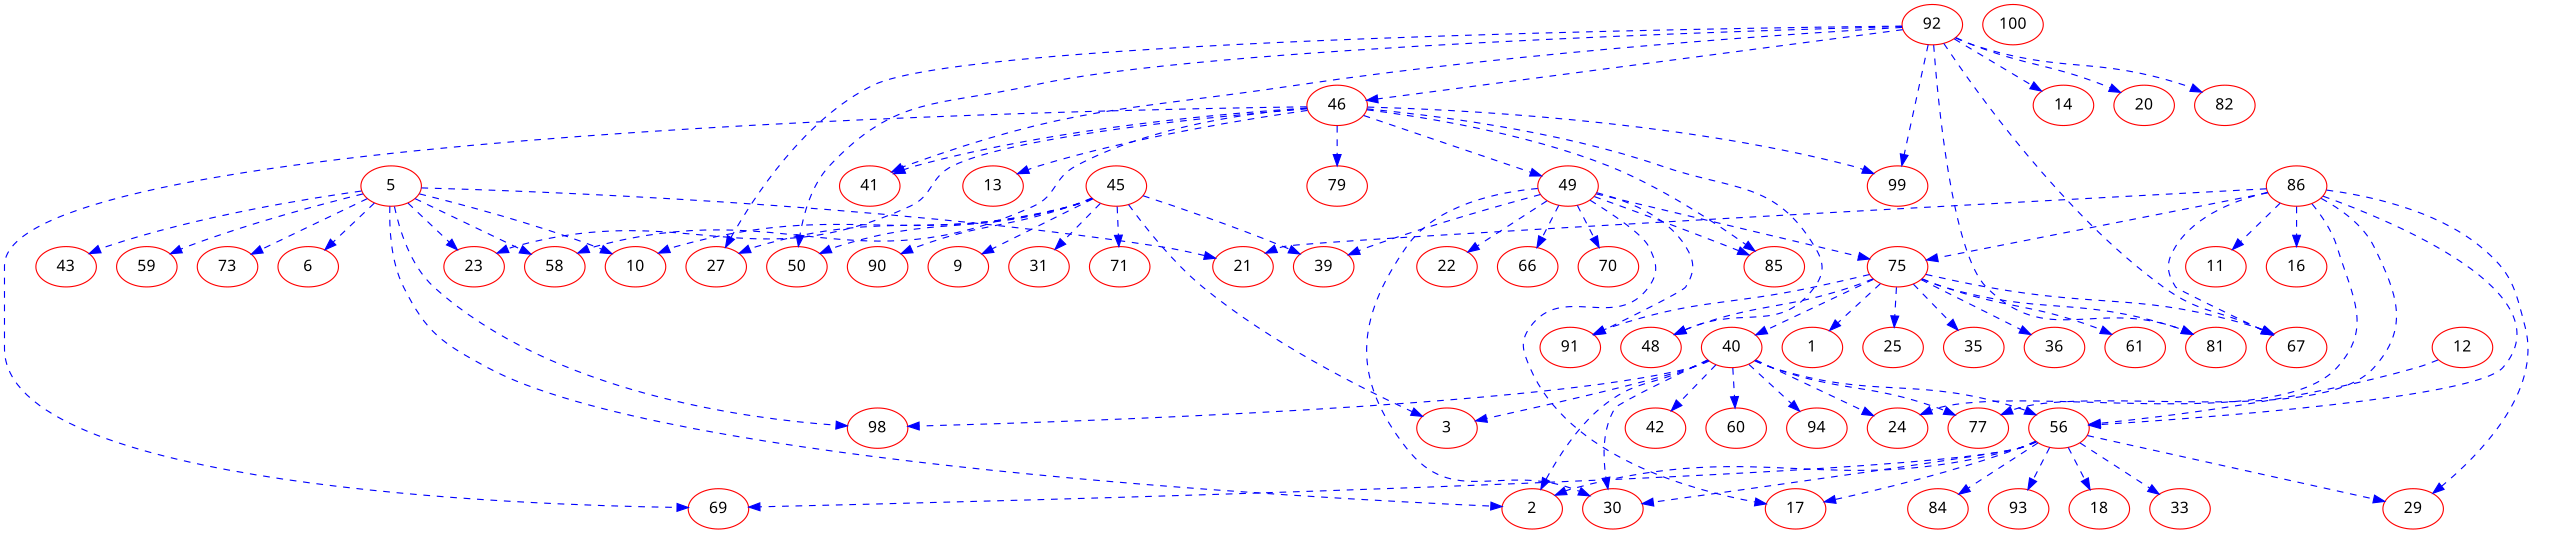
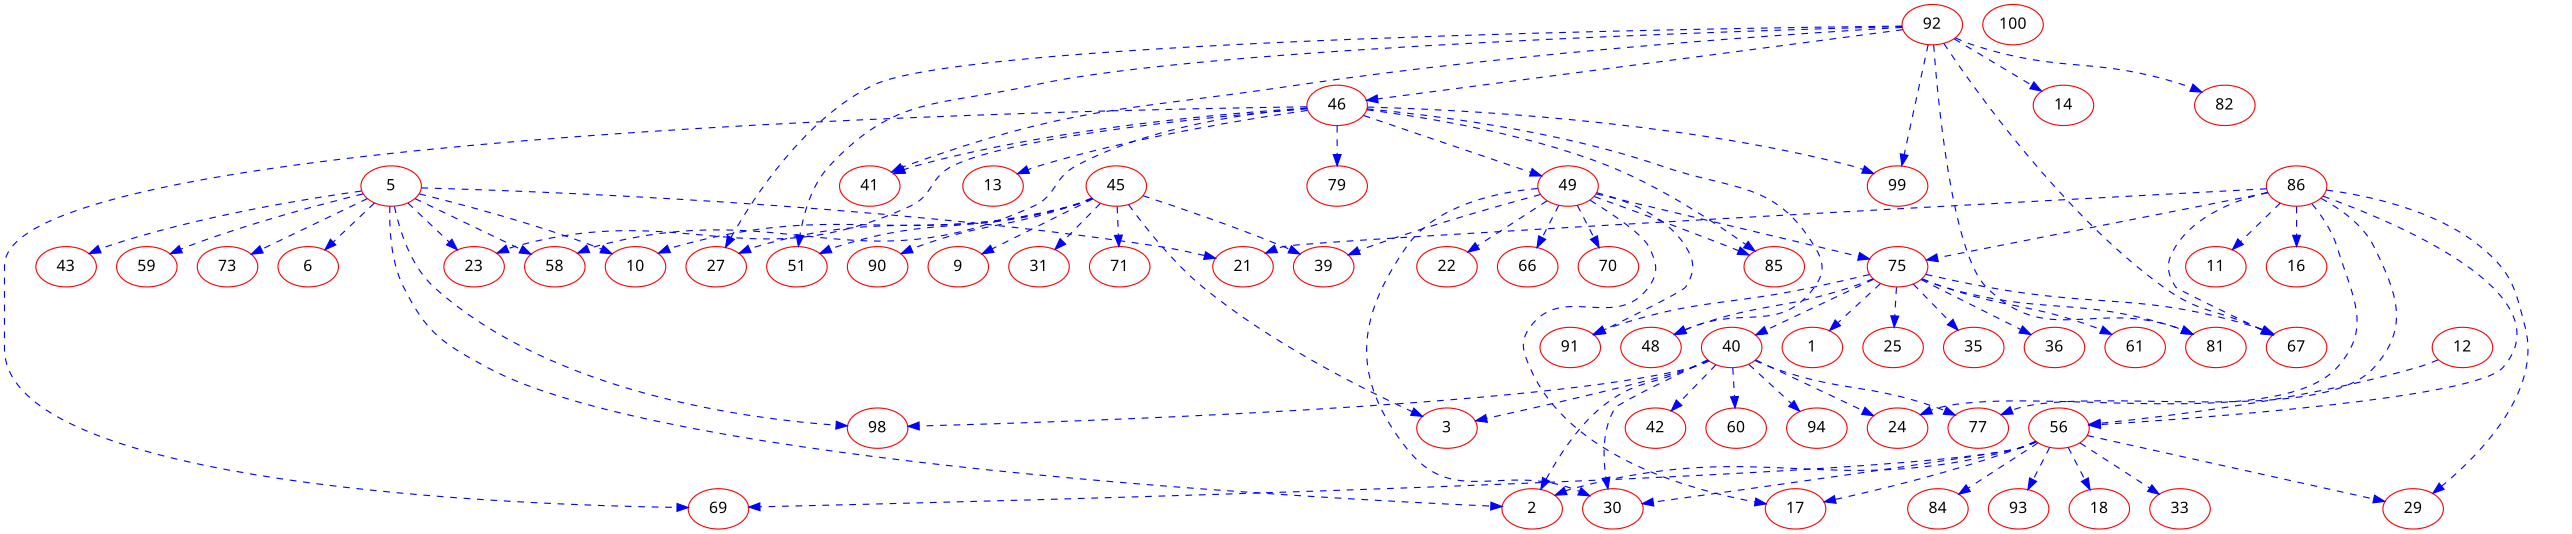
node "20": removed
node "50": label "50" -> "51"
edge "40" -> "56": removed
